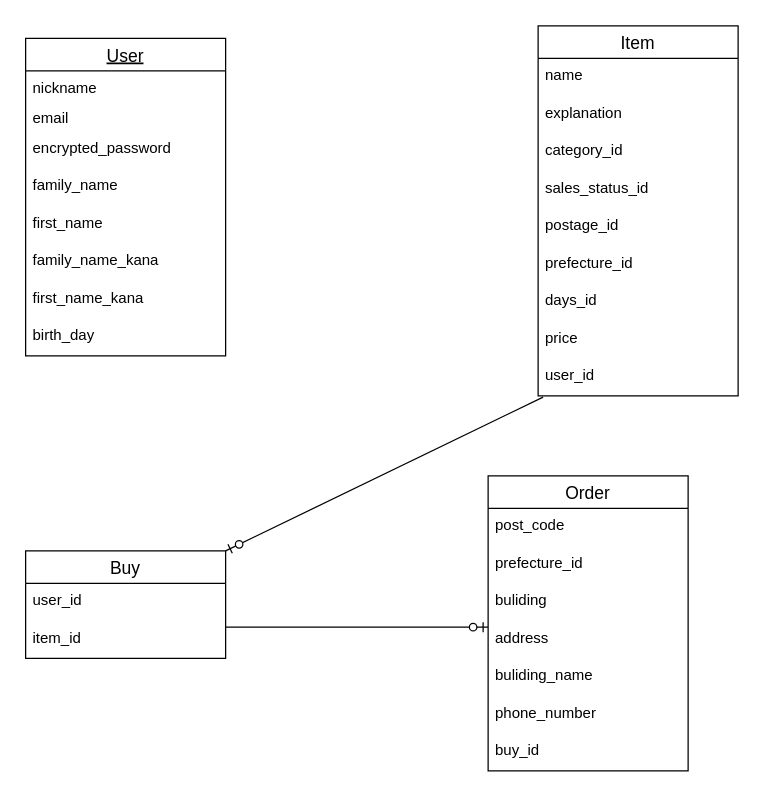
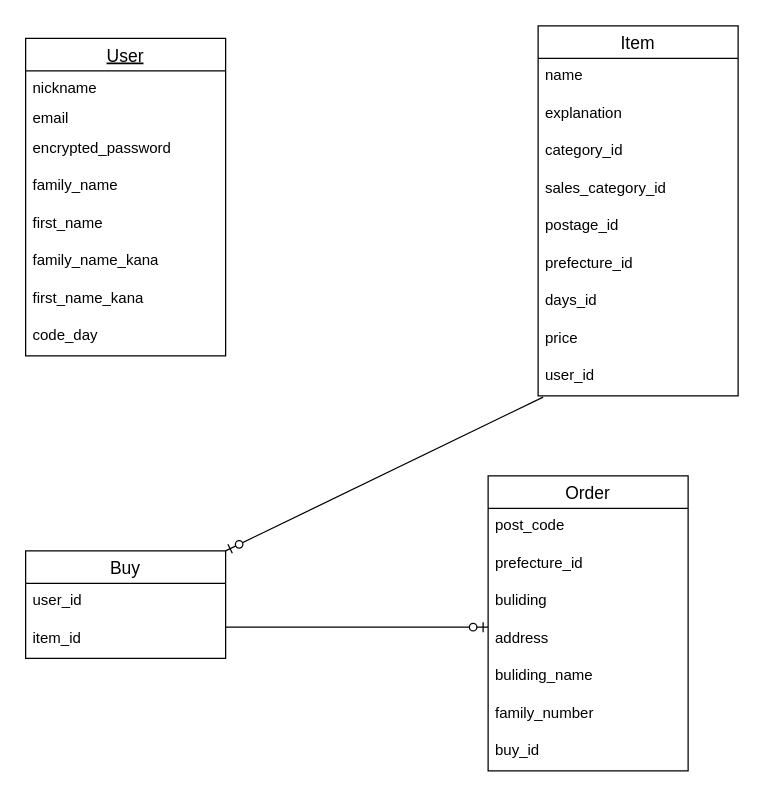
node "sales_status_id": label "sales_status_id" -> "sales_category_id"
node "birth_day": label "birth_day" -> "code_day"
node "phone_number": label "phone_number" -> "family_number"
